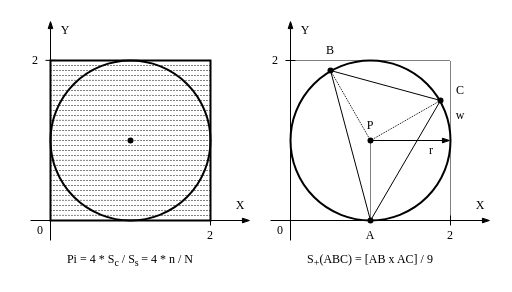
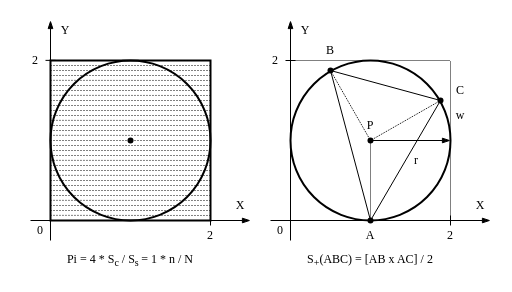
node "r": moved (431, 151) -> (416, 161)
node "Pi = 4 * Sc / Ss = 4 * n / N": label "Pi = 4 * Sc / Ss = 4 * n / N" -> "Pi = 4 * Sc / Ss = 1 * n / N"
node "S+(ABC) = [AB x AC] / 9": label "S+(ABC) = [AB x AC] / 9" -> "S+(ABC) = [AB x AC] / 2"
